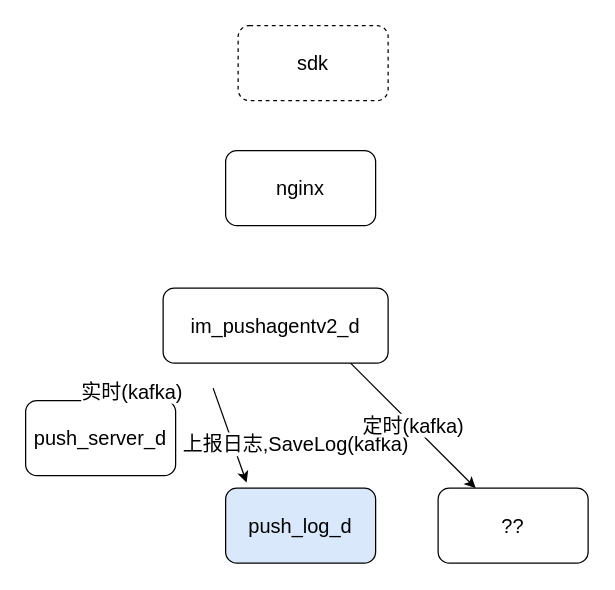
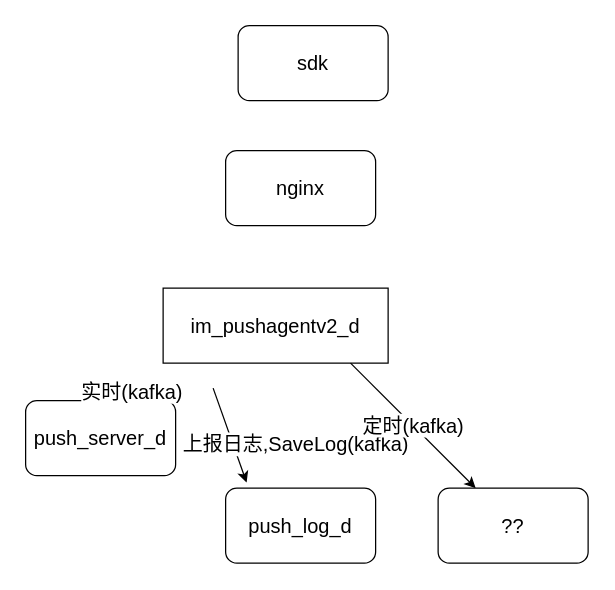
node "sdk": style dashed -> solid
node "im_pushagentv2_d": shape rounded rectangle -> rectangle
node "push_log_d": fillcolor #dae8fc -> #ffffff
